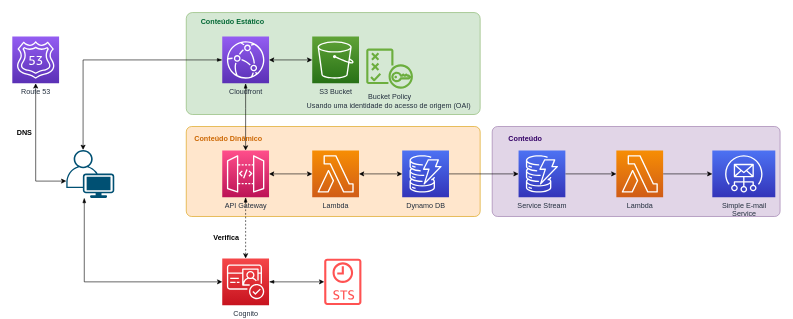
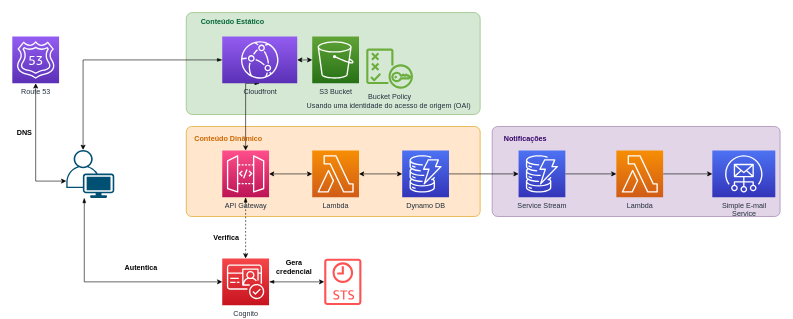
node "Cloudfront": size 47x47 -> 75x47
node "Conteúdo": label "Conteúdo" -> "Notificações"
node "Autentica": added
node "Gera credencial": added
